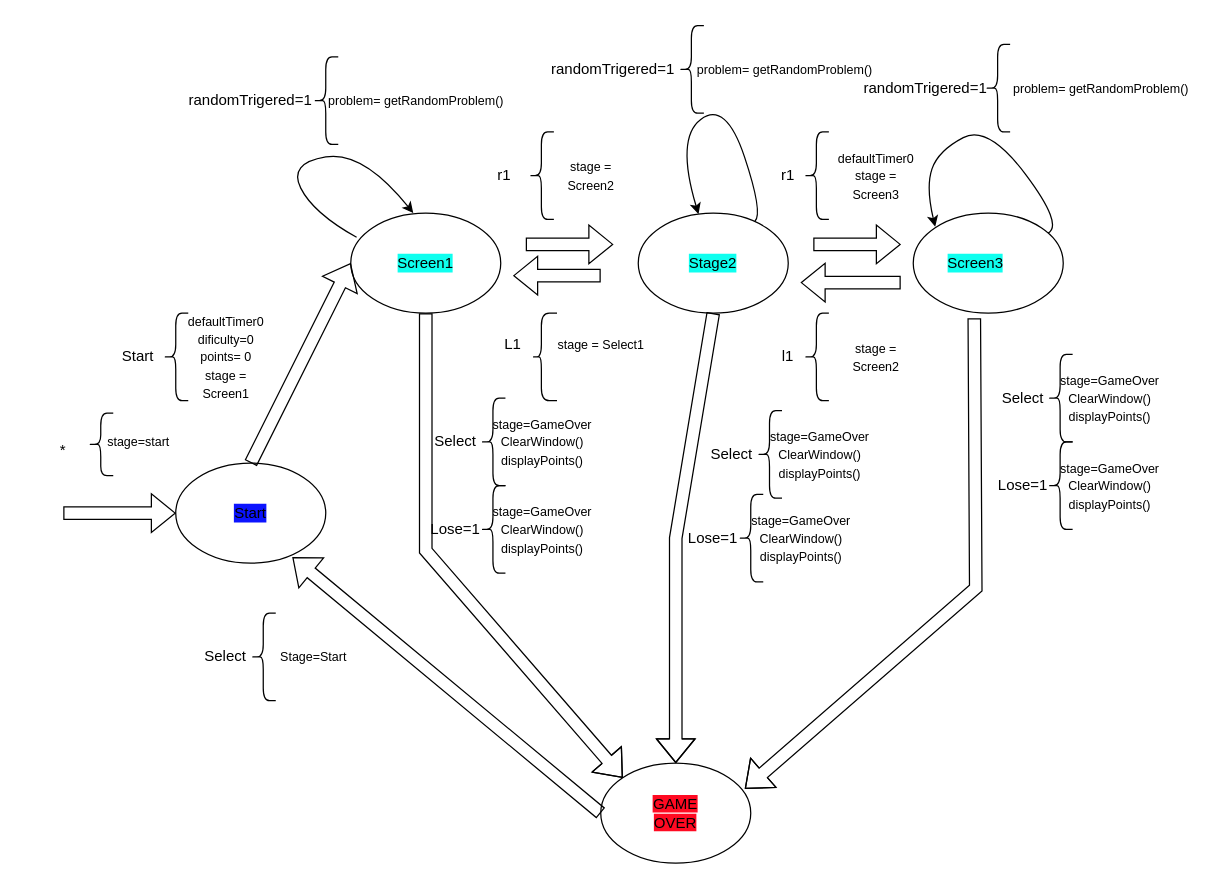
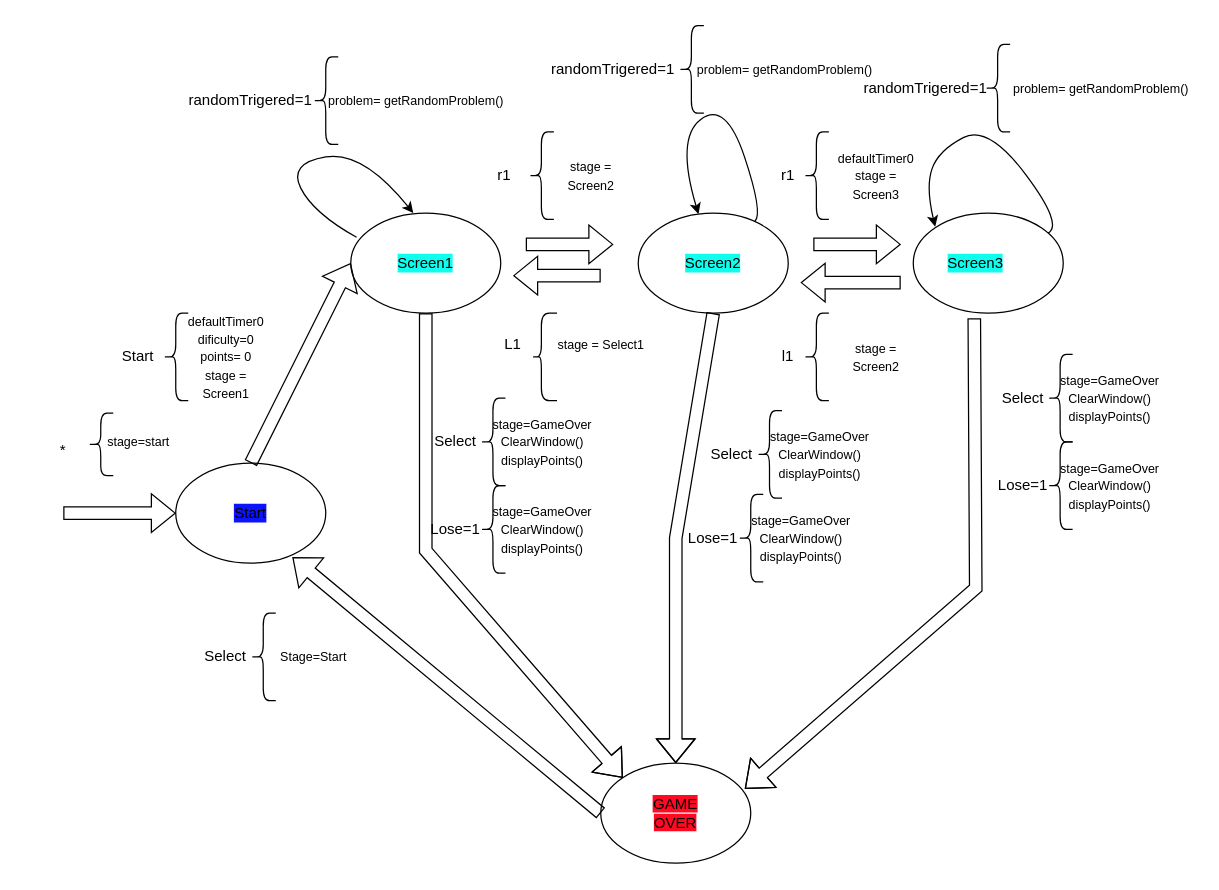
node "Stage2": label "Stage2" -> "Screen2"
